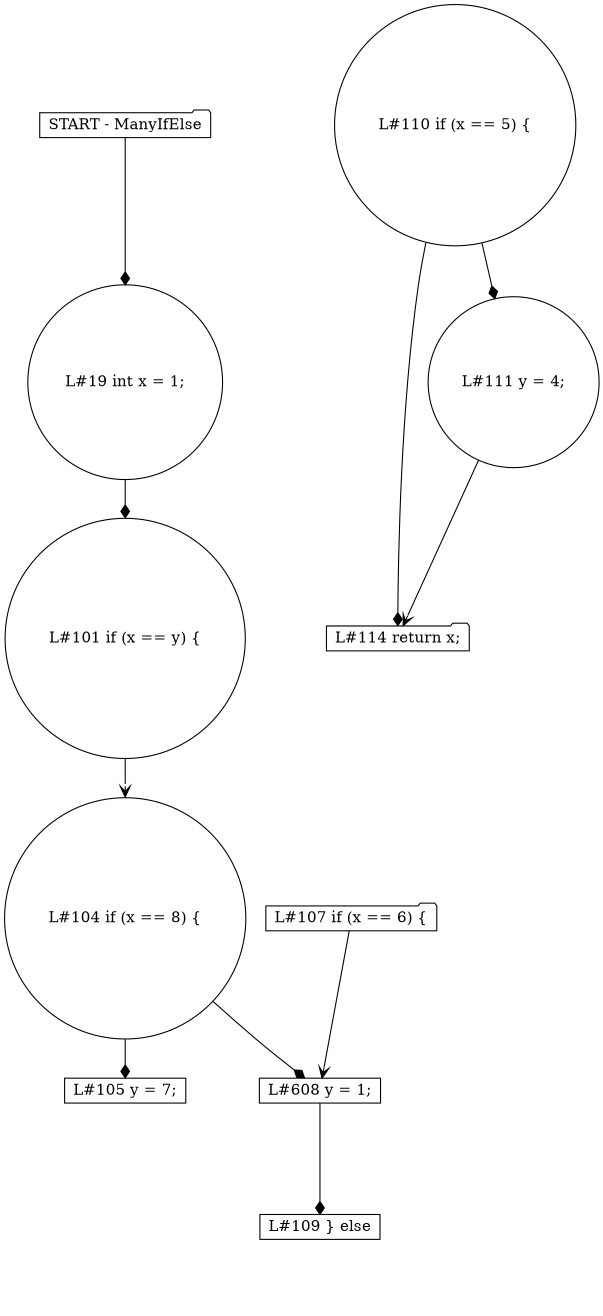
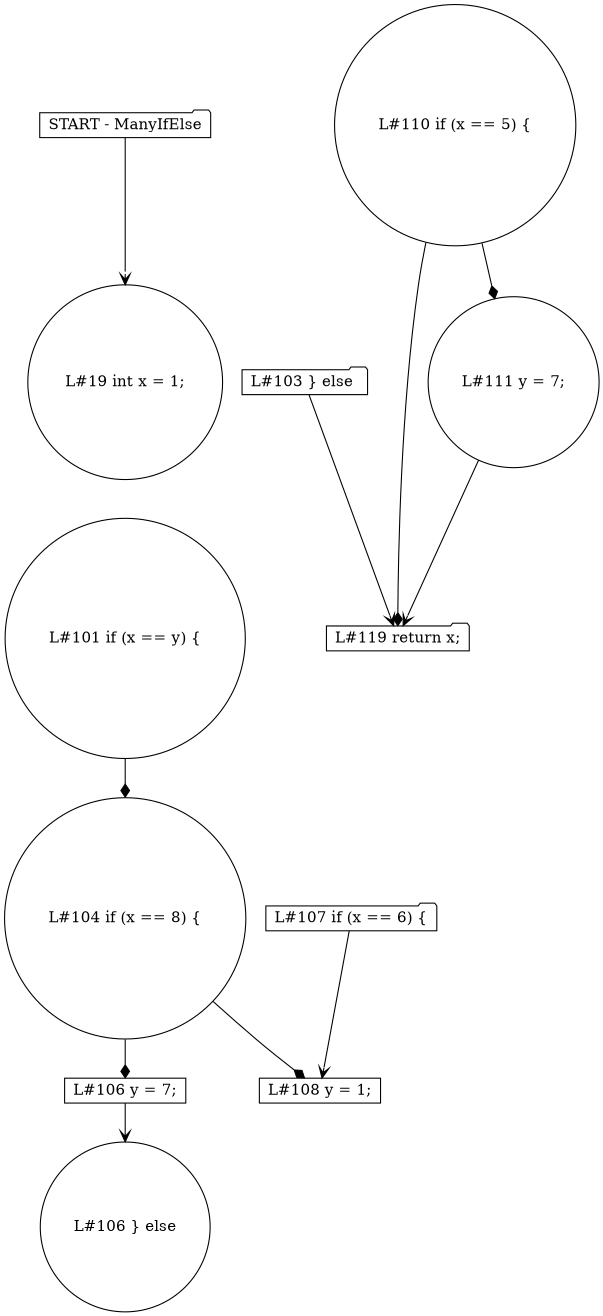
edge "START - ManyIfElse" -> "L#19 int x = 1;": arrowhead diamond -> vee
node "L#103 } else": added
node "L#111 y = 4;": label "L#111 y = 4;" -> "L#111 y = 7;"
edge "L#19 int x = 1;" -> "L#101 if (x == y) {": removed
node "L#114 return x;": label "L#114 return x;" -> "L#119 return x;"
edge "L#101 if (x == y) {" -> "L#104 if (x == 8) {": arrowhead vee -> diamond
node "L#105 y = 7;": label "L#105 y = 7;" -> "L#106 y = 7;"
node "L#608 y = 1;": label "L#608 y = 1;" -> "L#108 y = 1;"
node "L#106 } else": added
node "L#109 } else": removed
